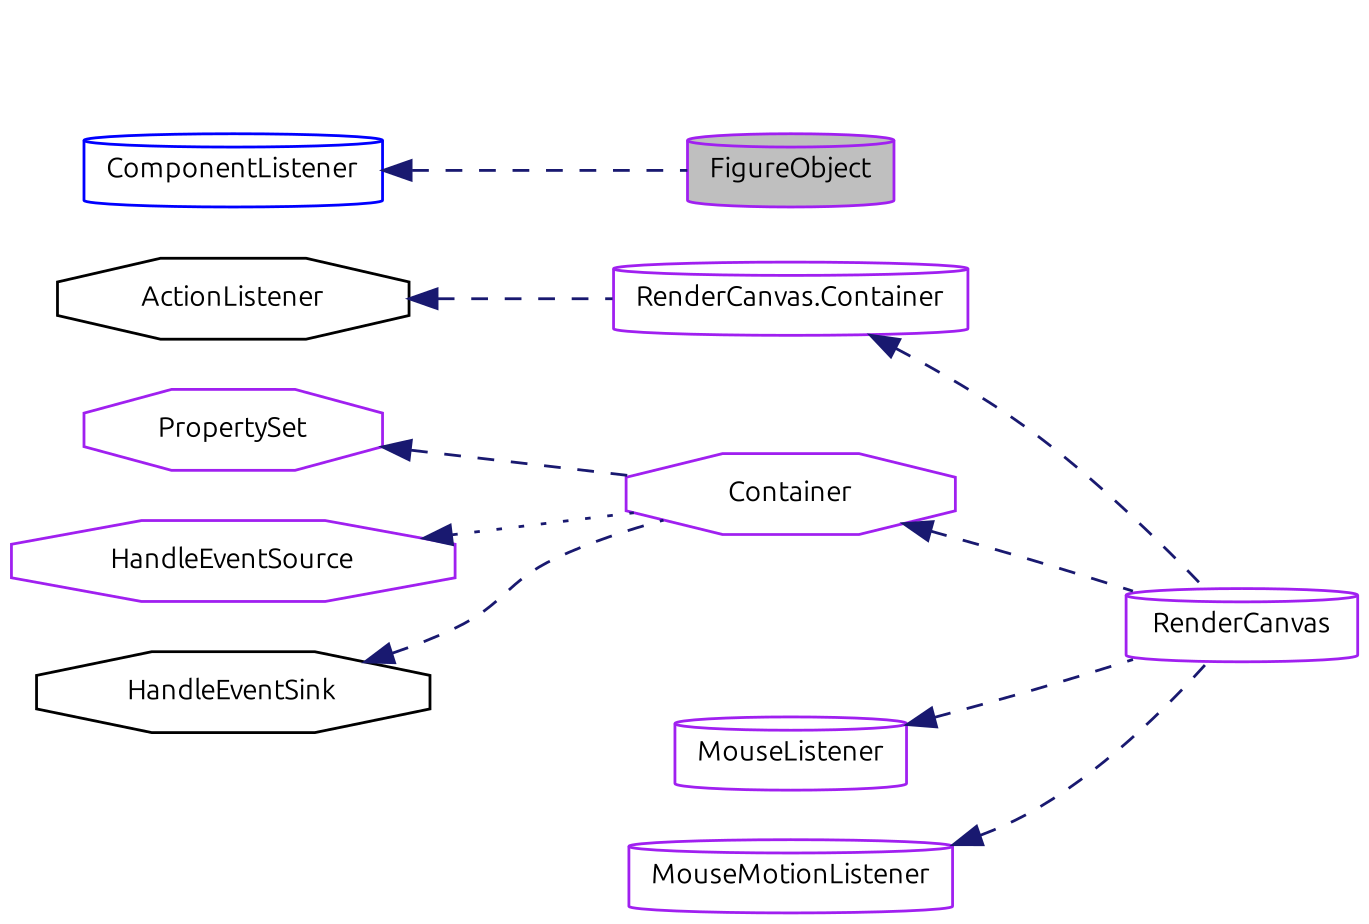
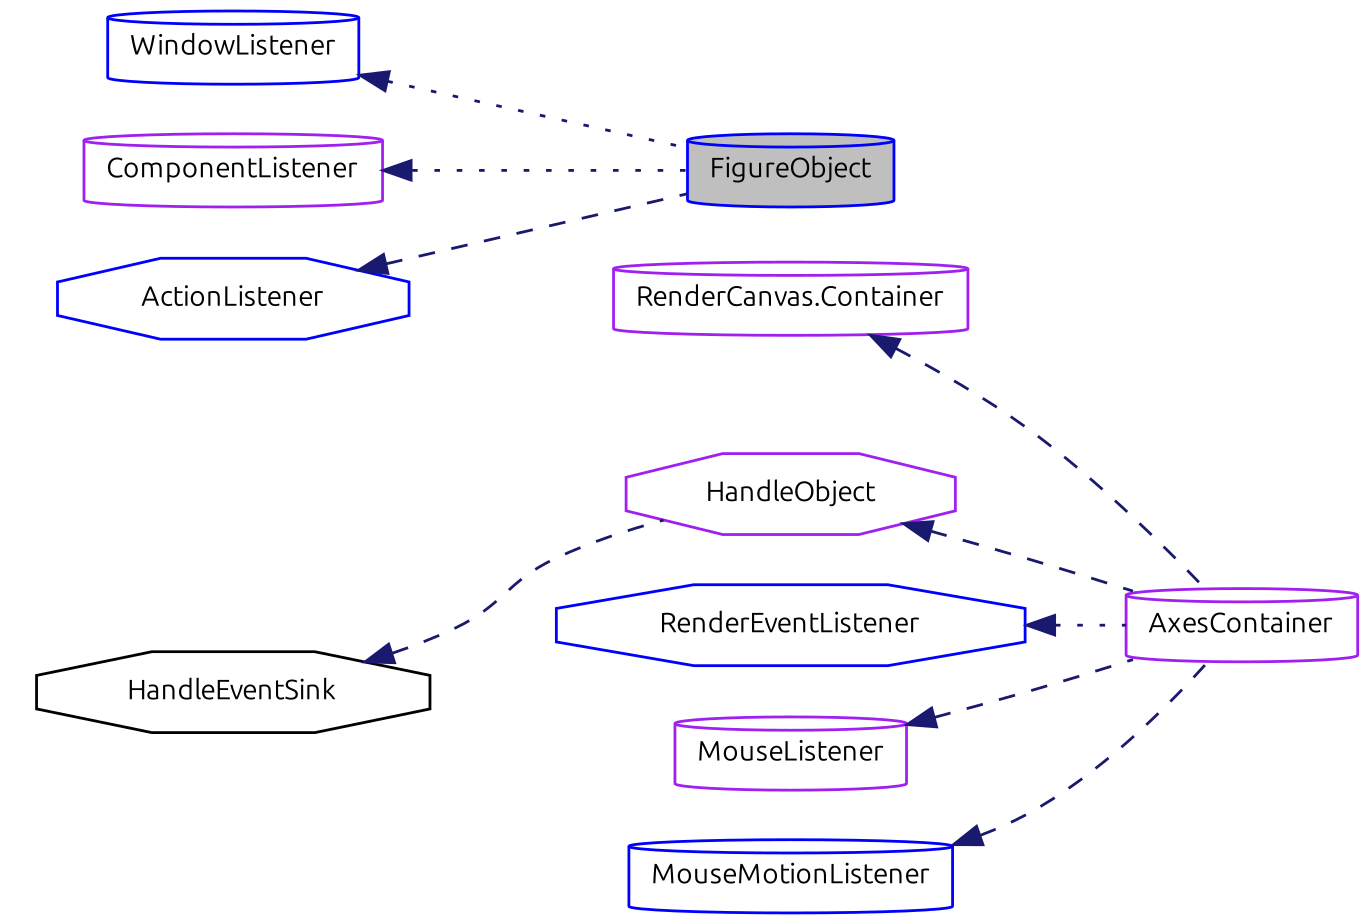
node "WindowListener": added
node "ComponentListener": color blue -> purple
edge "FigureObject" -> "ComponentListener": style dashed -> dotted
node "FigureObject": color purple -> blue
node "ActionListener": color black -> blue
edge "RenderCanvas.Container" -> "ActionListener": now "FigureObject" -> "ActionListener"
node "PropertySet": removed
node "Container": label "Container" -> "HandleObject"
node "HandleEventSource": removed
node "RenderEventListener": added
node "RenderCanvas": label "RenderCanvas" -> "AxesContainer"
node "MouseMotionListener": color purple -> blue
